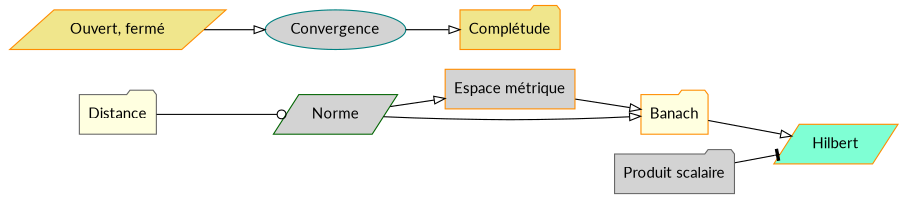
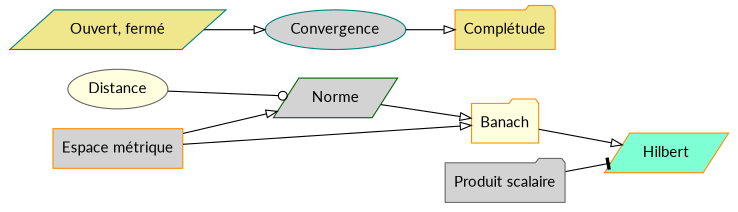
node "Ouvert, fermé": color darkorange -> teal
edge "Norme" -> "Espace métrique": reversed
node "Distance": shape folder -> ellipse
